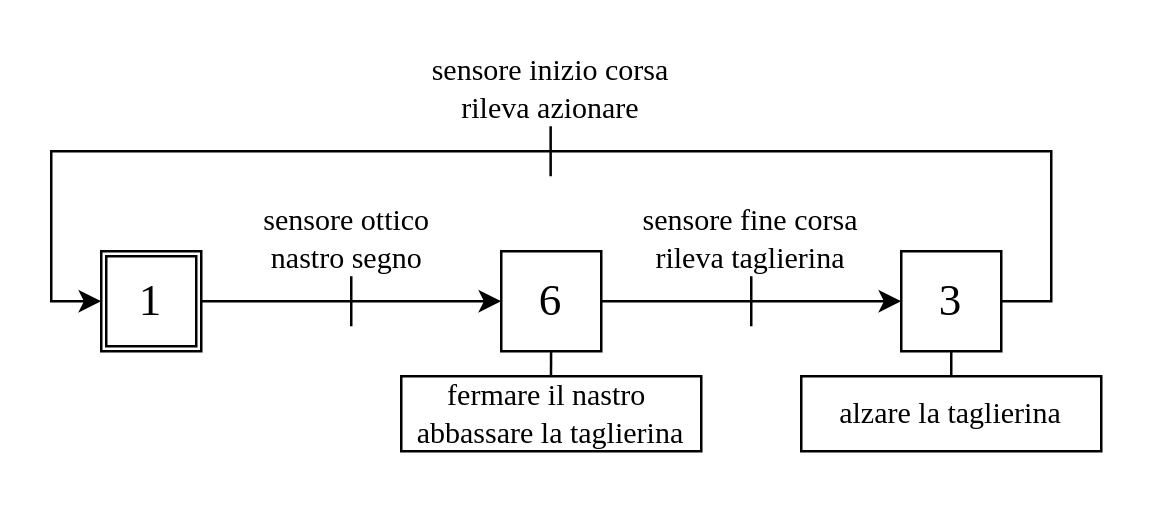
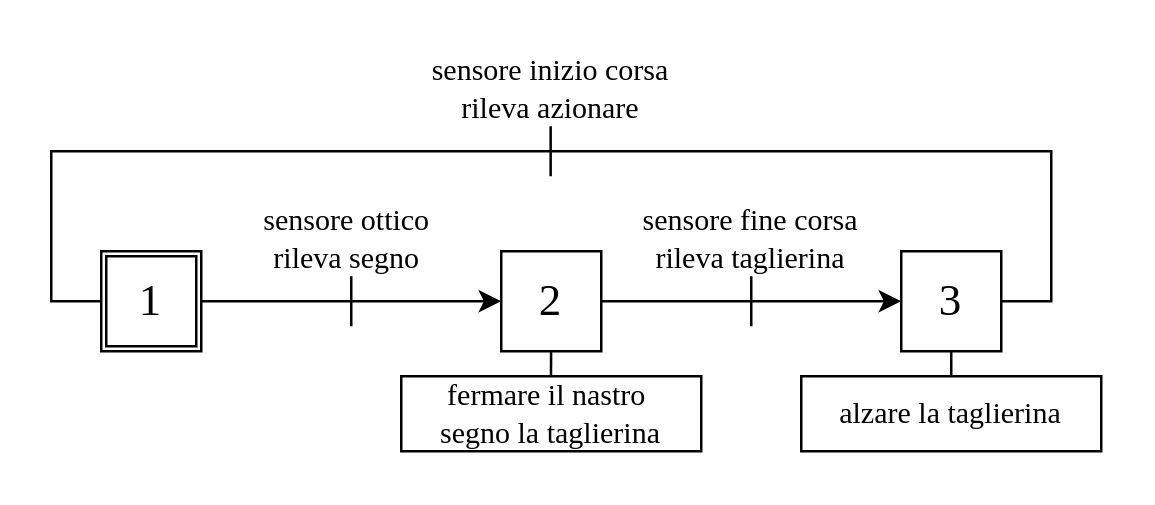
node "sensore ottico nastro segno": label "sensore ottico nastro segno" -> "sensore ottico rileva segno"
edge "3" -> "1": arrowhead classic -> none
node "6": label "6" -> "2"
node "fermare il nastro abbassare la taglierina": label "fermare il nastro abbassare la taglierina" -> "fermare il nastro segno la taglierina"
